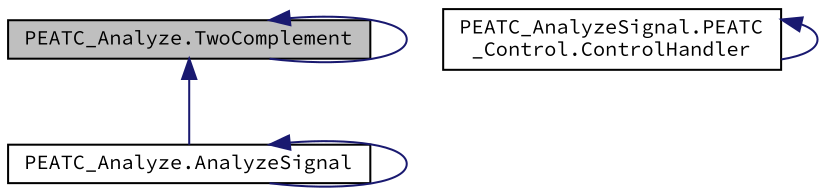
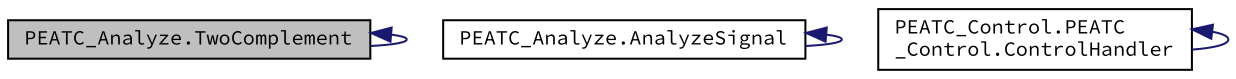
node "PEATC_AnalyzeSignal.PEATC _Control.ControlHandler": label "PEATC_AnalyzeSignal.PEATC _Control.ControlHandler" -> "PEATC_Control.PEATC _Control.ControlHandler"
edge "PEATC_Analyze.AnalyzeSignal" -> "PEATC_Analyze.TwoComplement": removed
